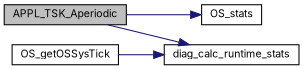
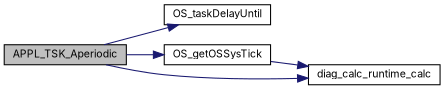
node "OS_stats": label "OS_stats" -> "OS_taskDelayUntil"
edge "APPL_TSK_Aperiodic" -> "OS_getOSSysTick": added
node "diag_calc_runtime_stats": label "diag_calc_runtime_stats" -> "diag_calc_runtime_calc"
